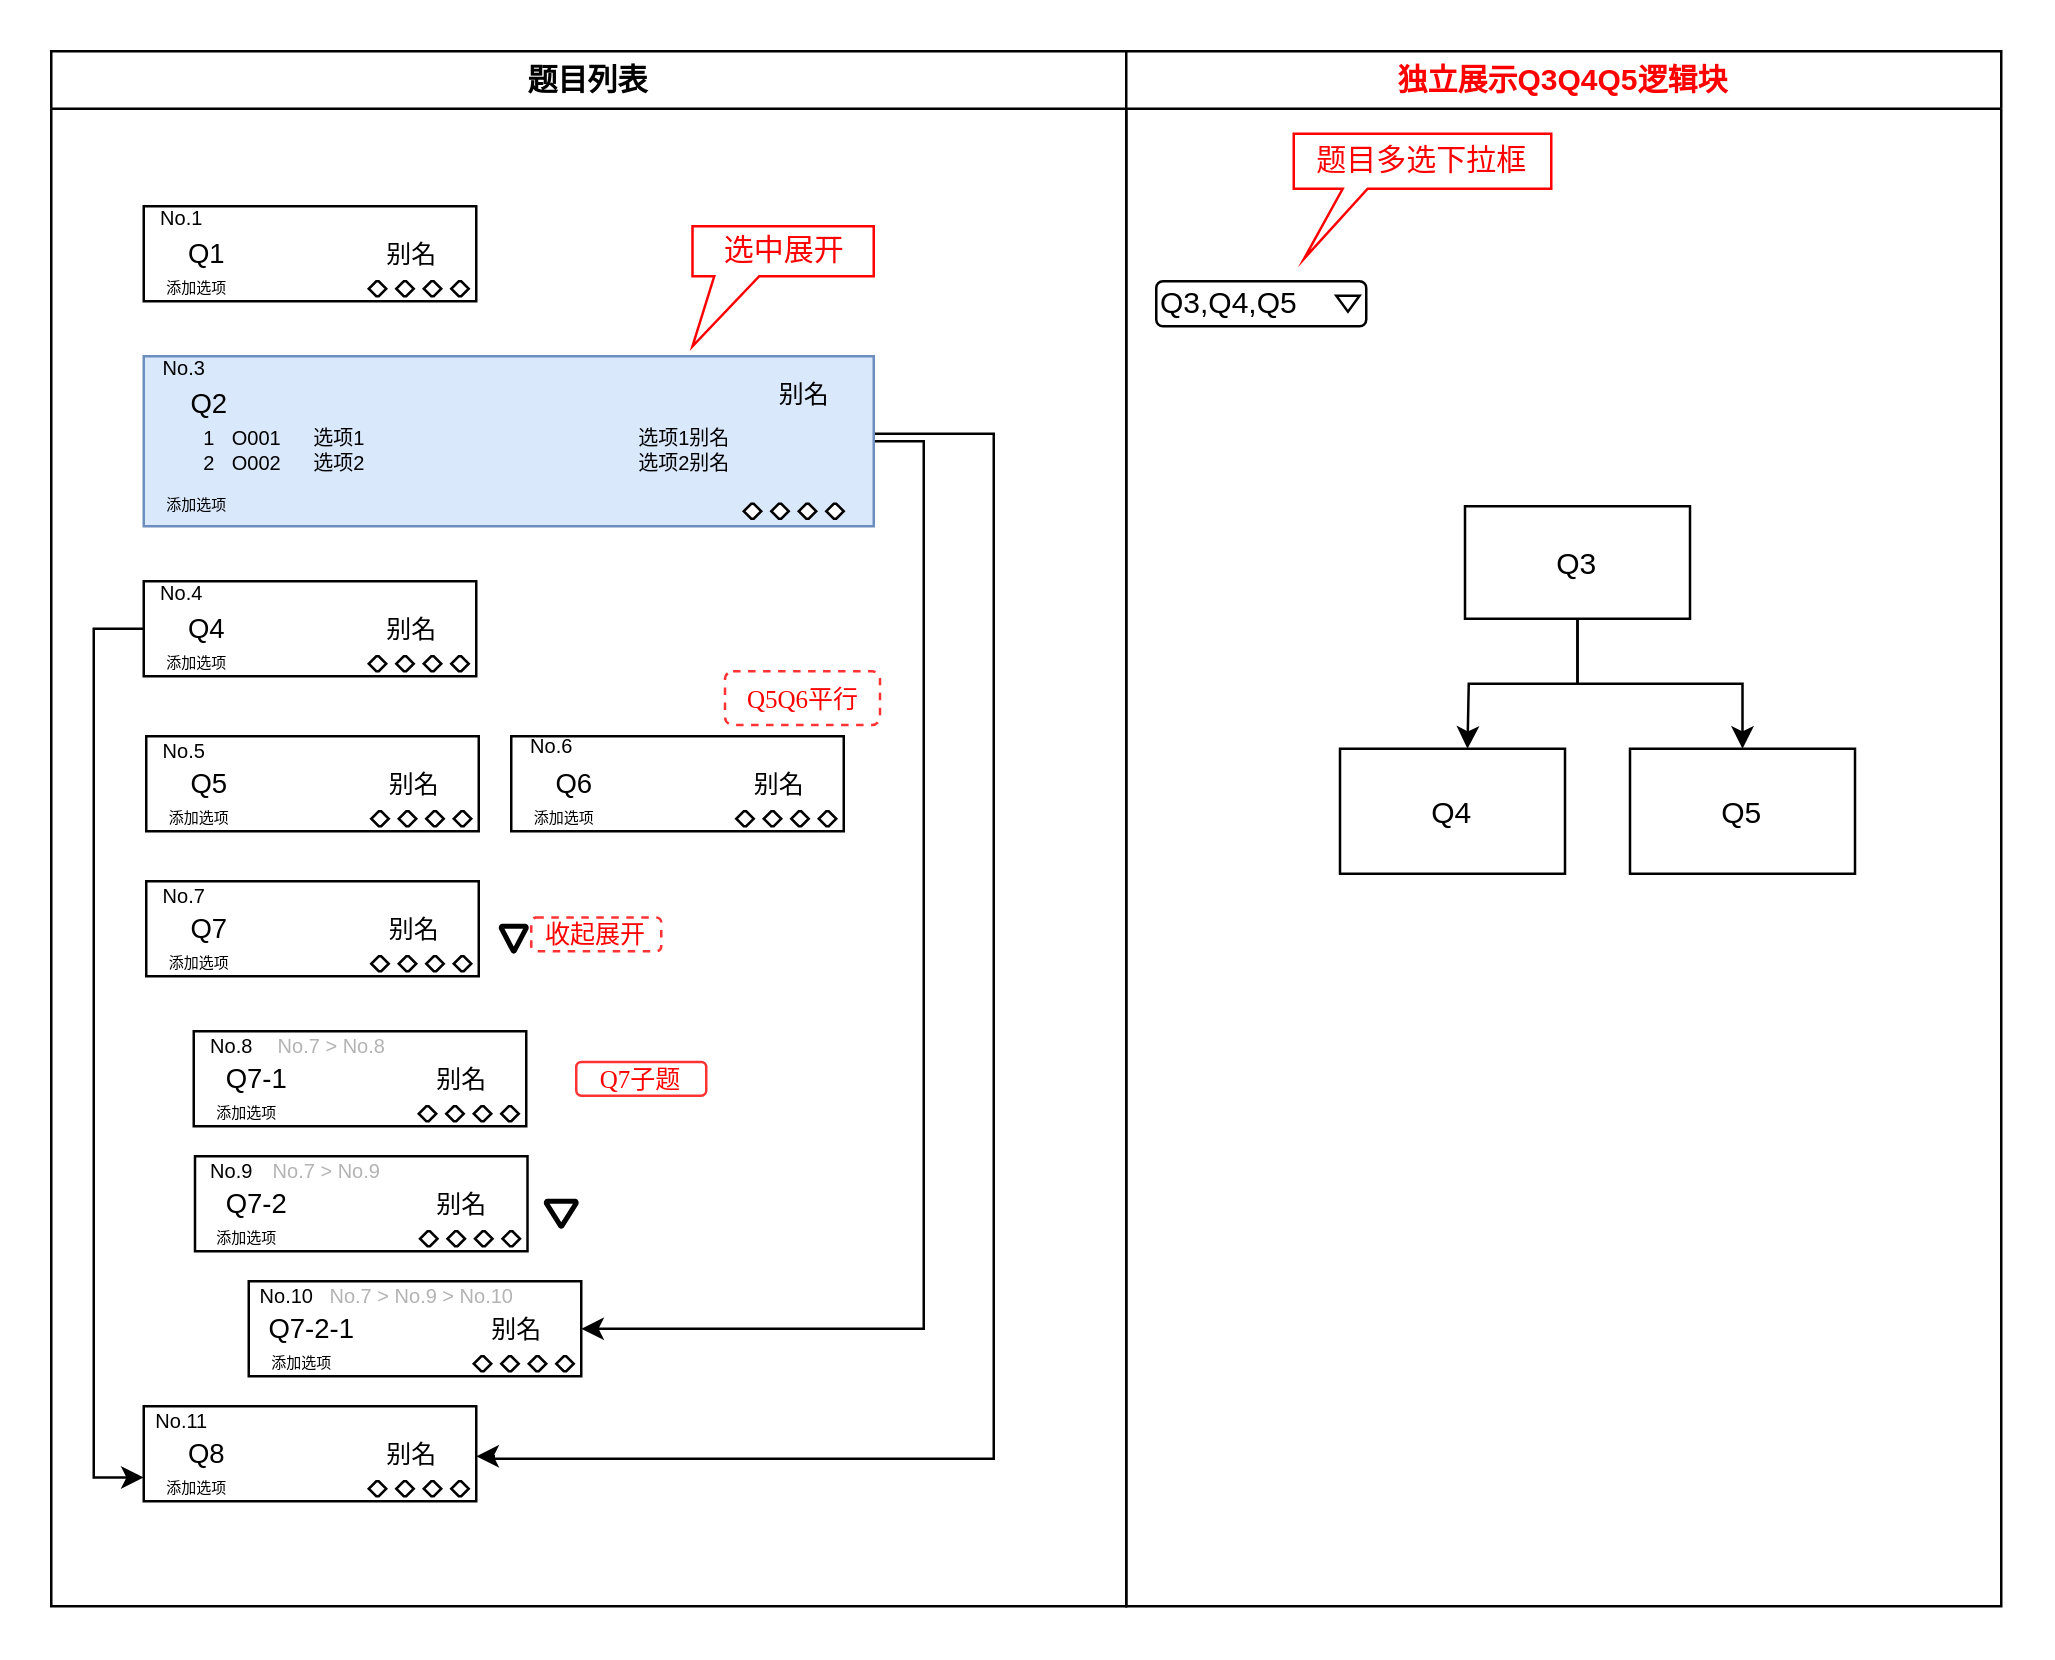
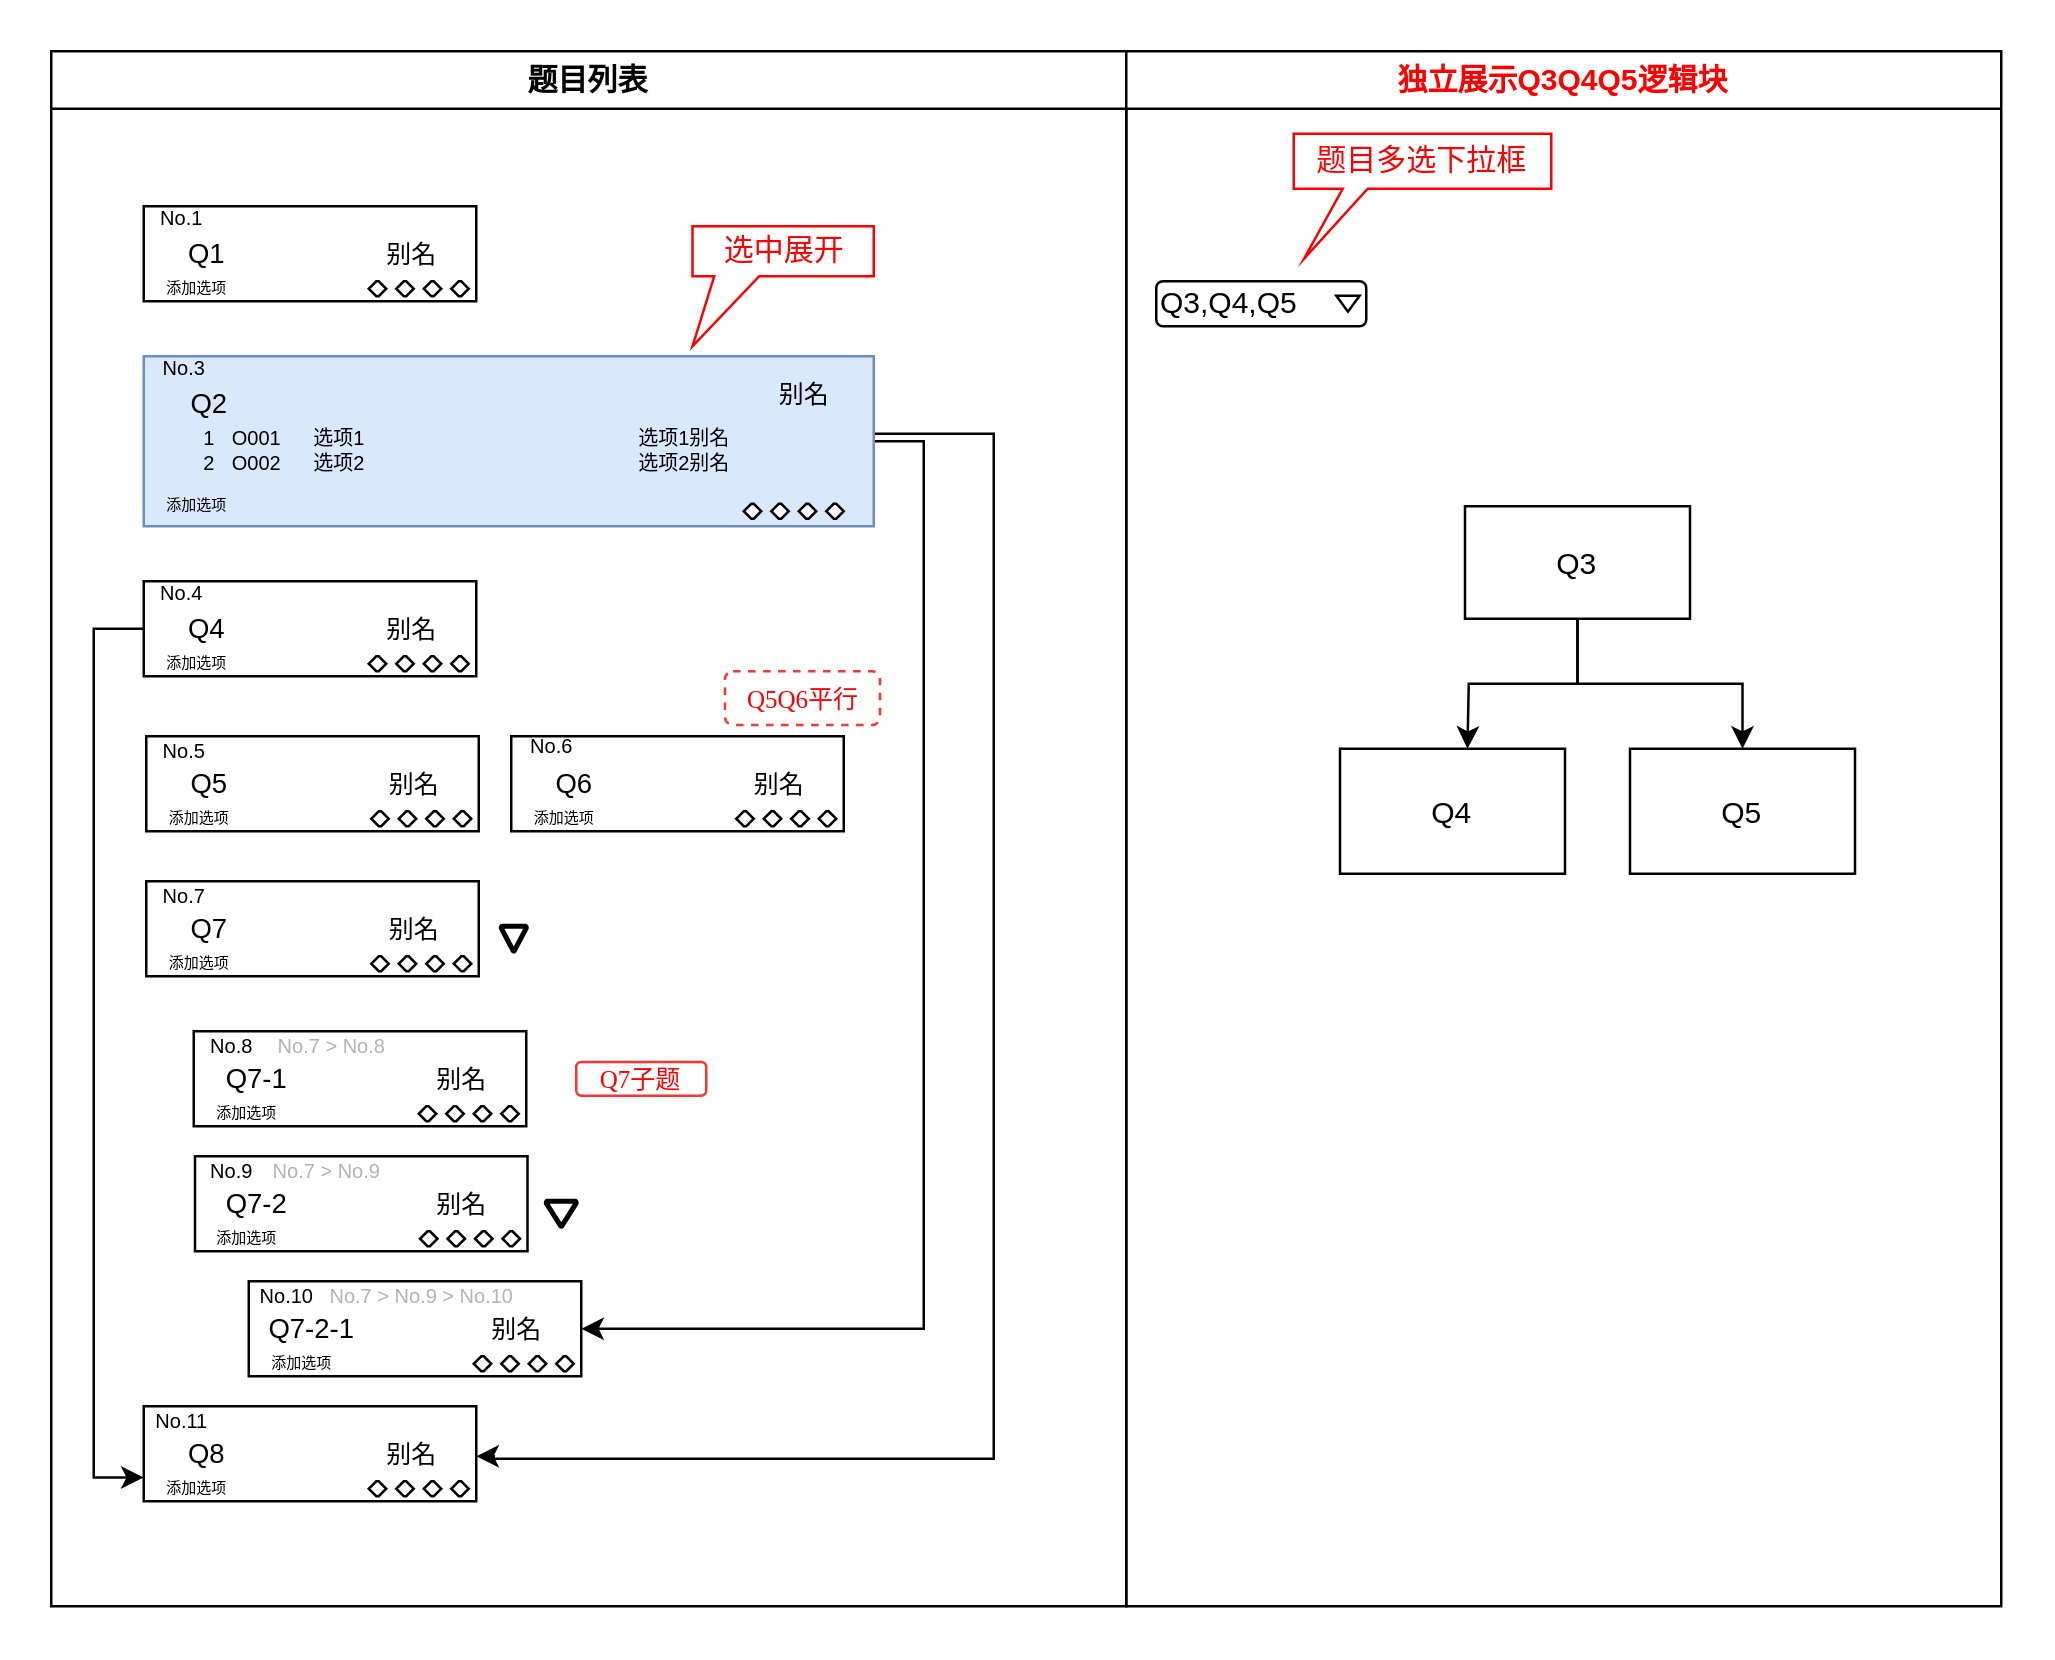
node "收起展开": removed
